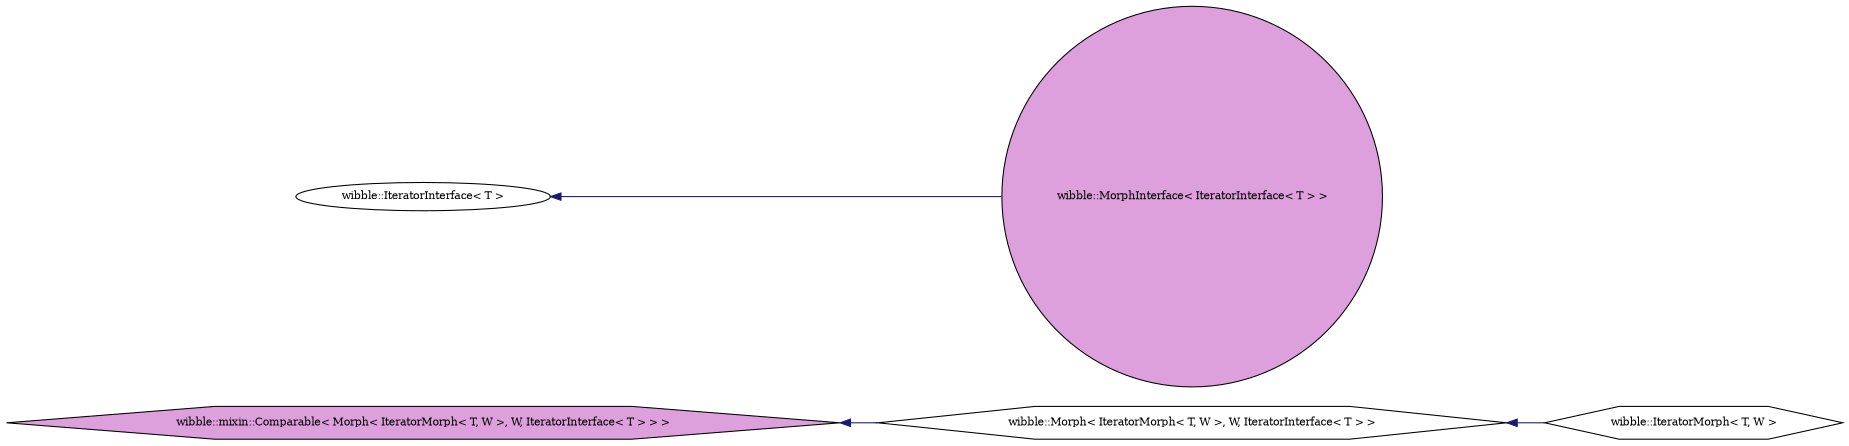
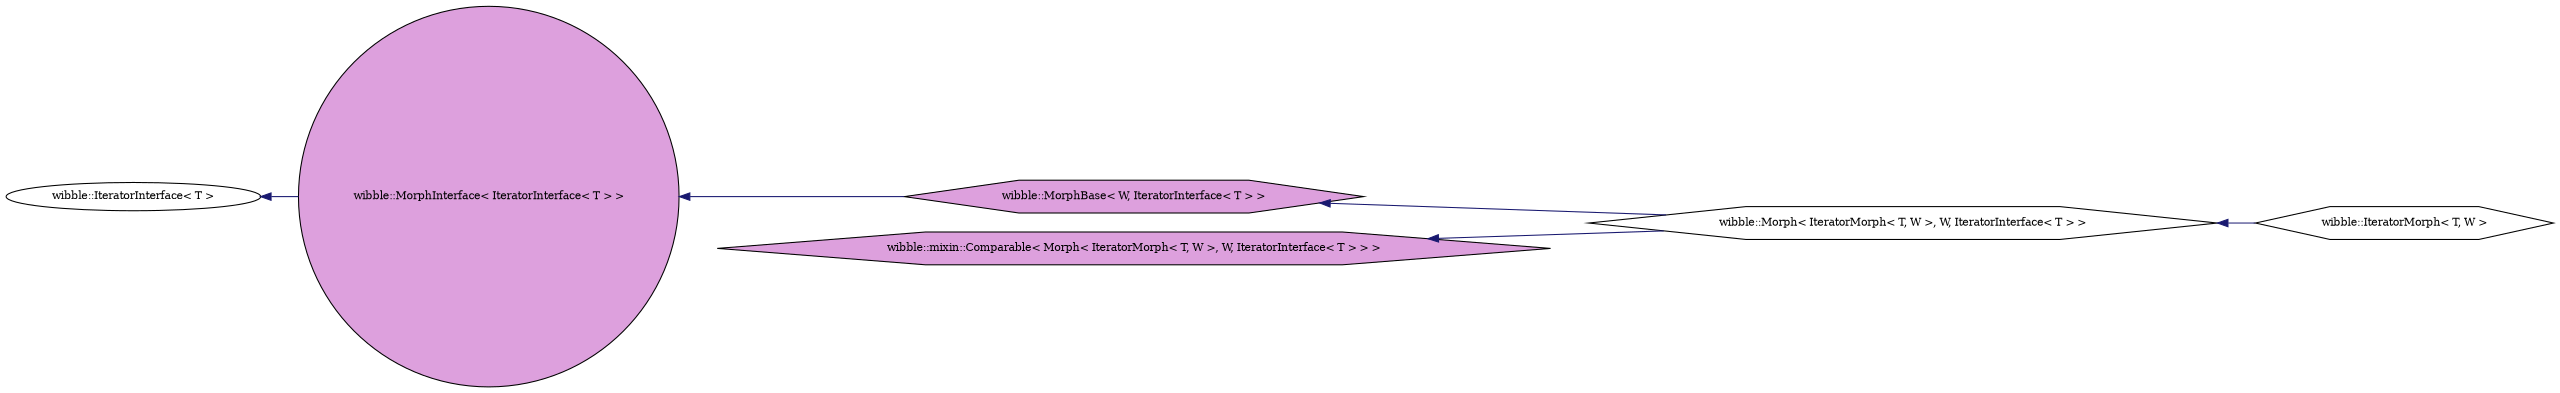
node "wibble::MorphBase< W, IteratorInterface< T > >": added
